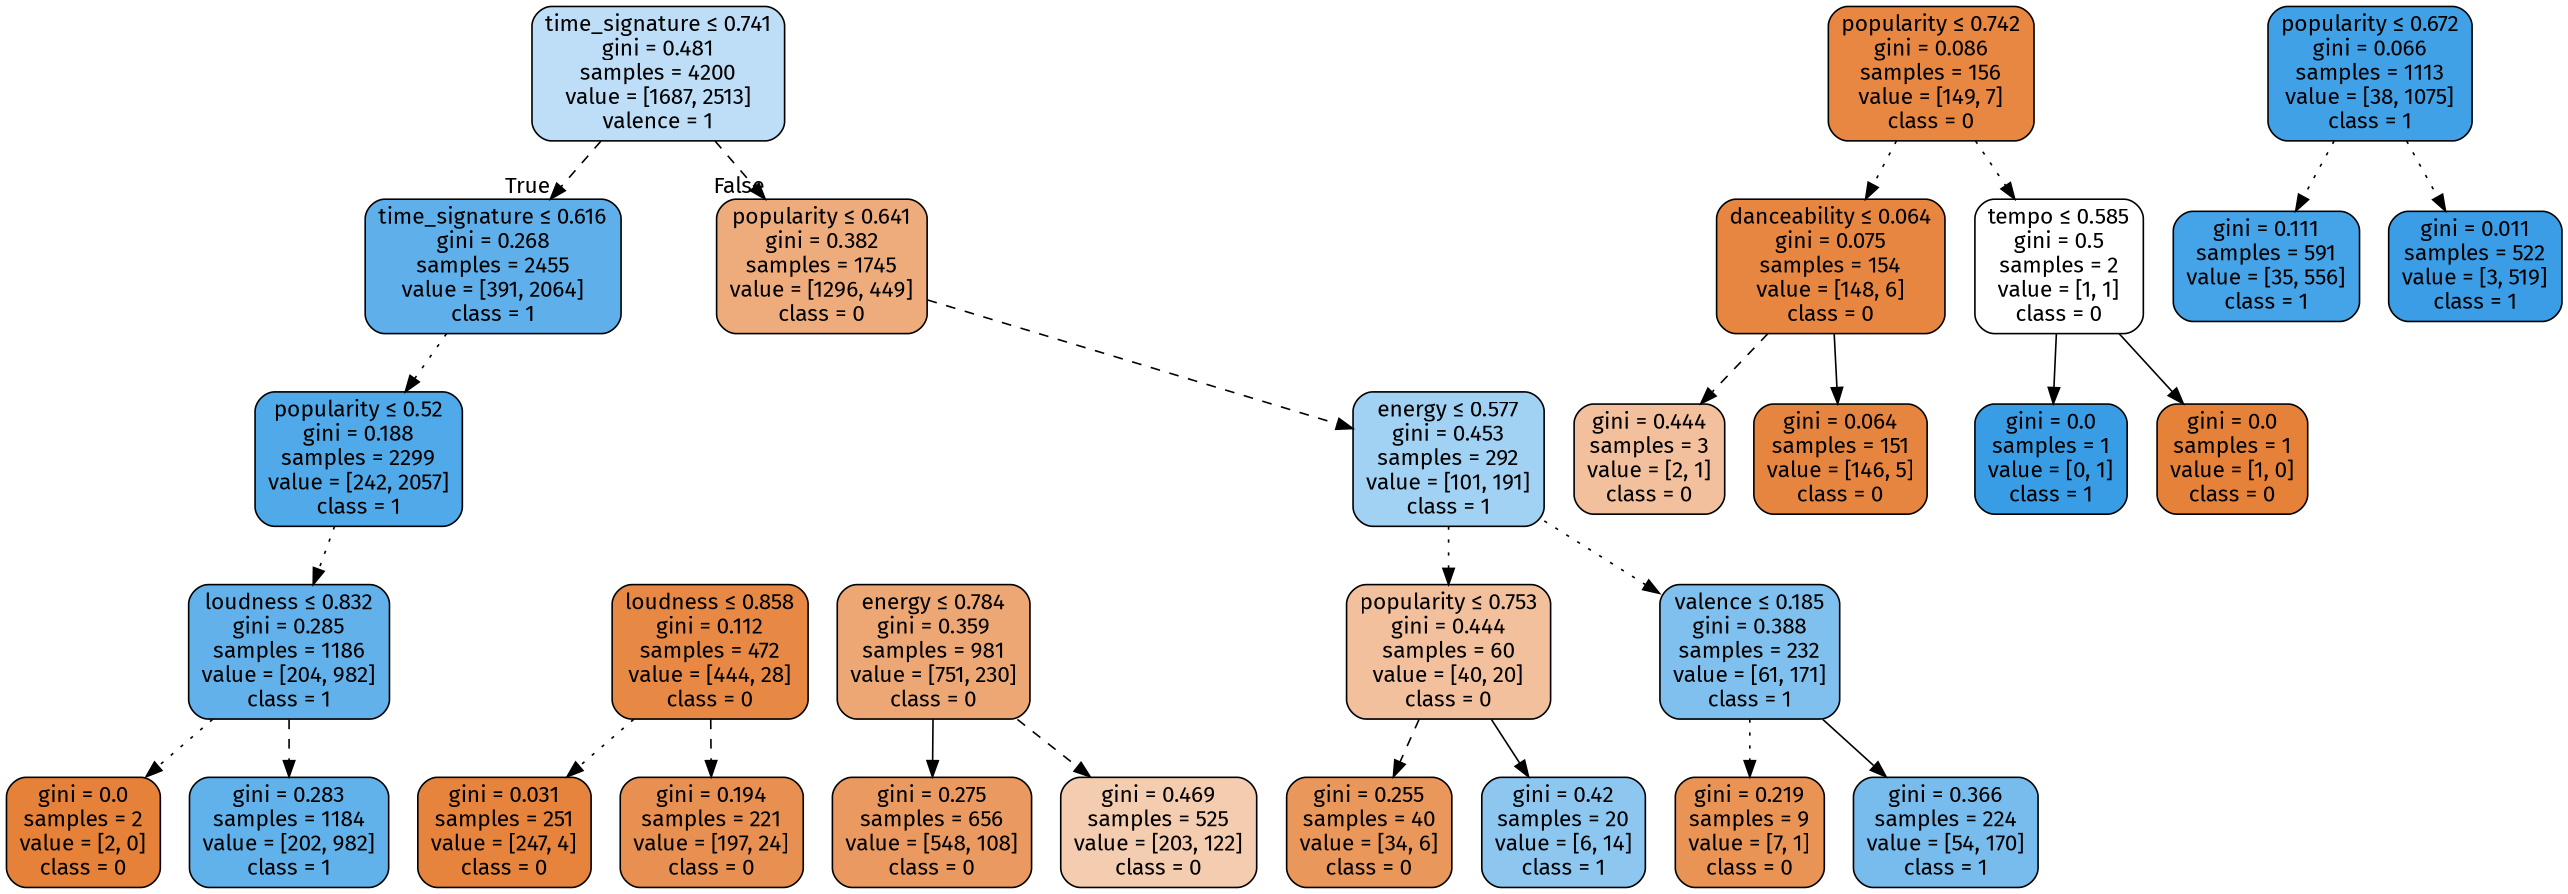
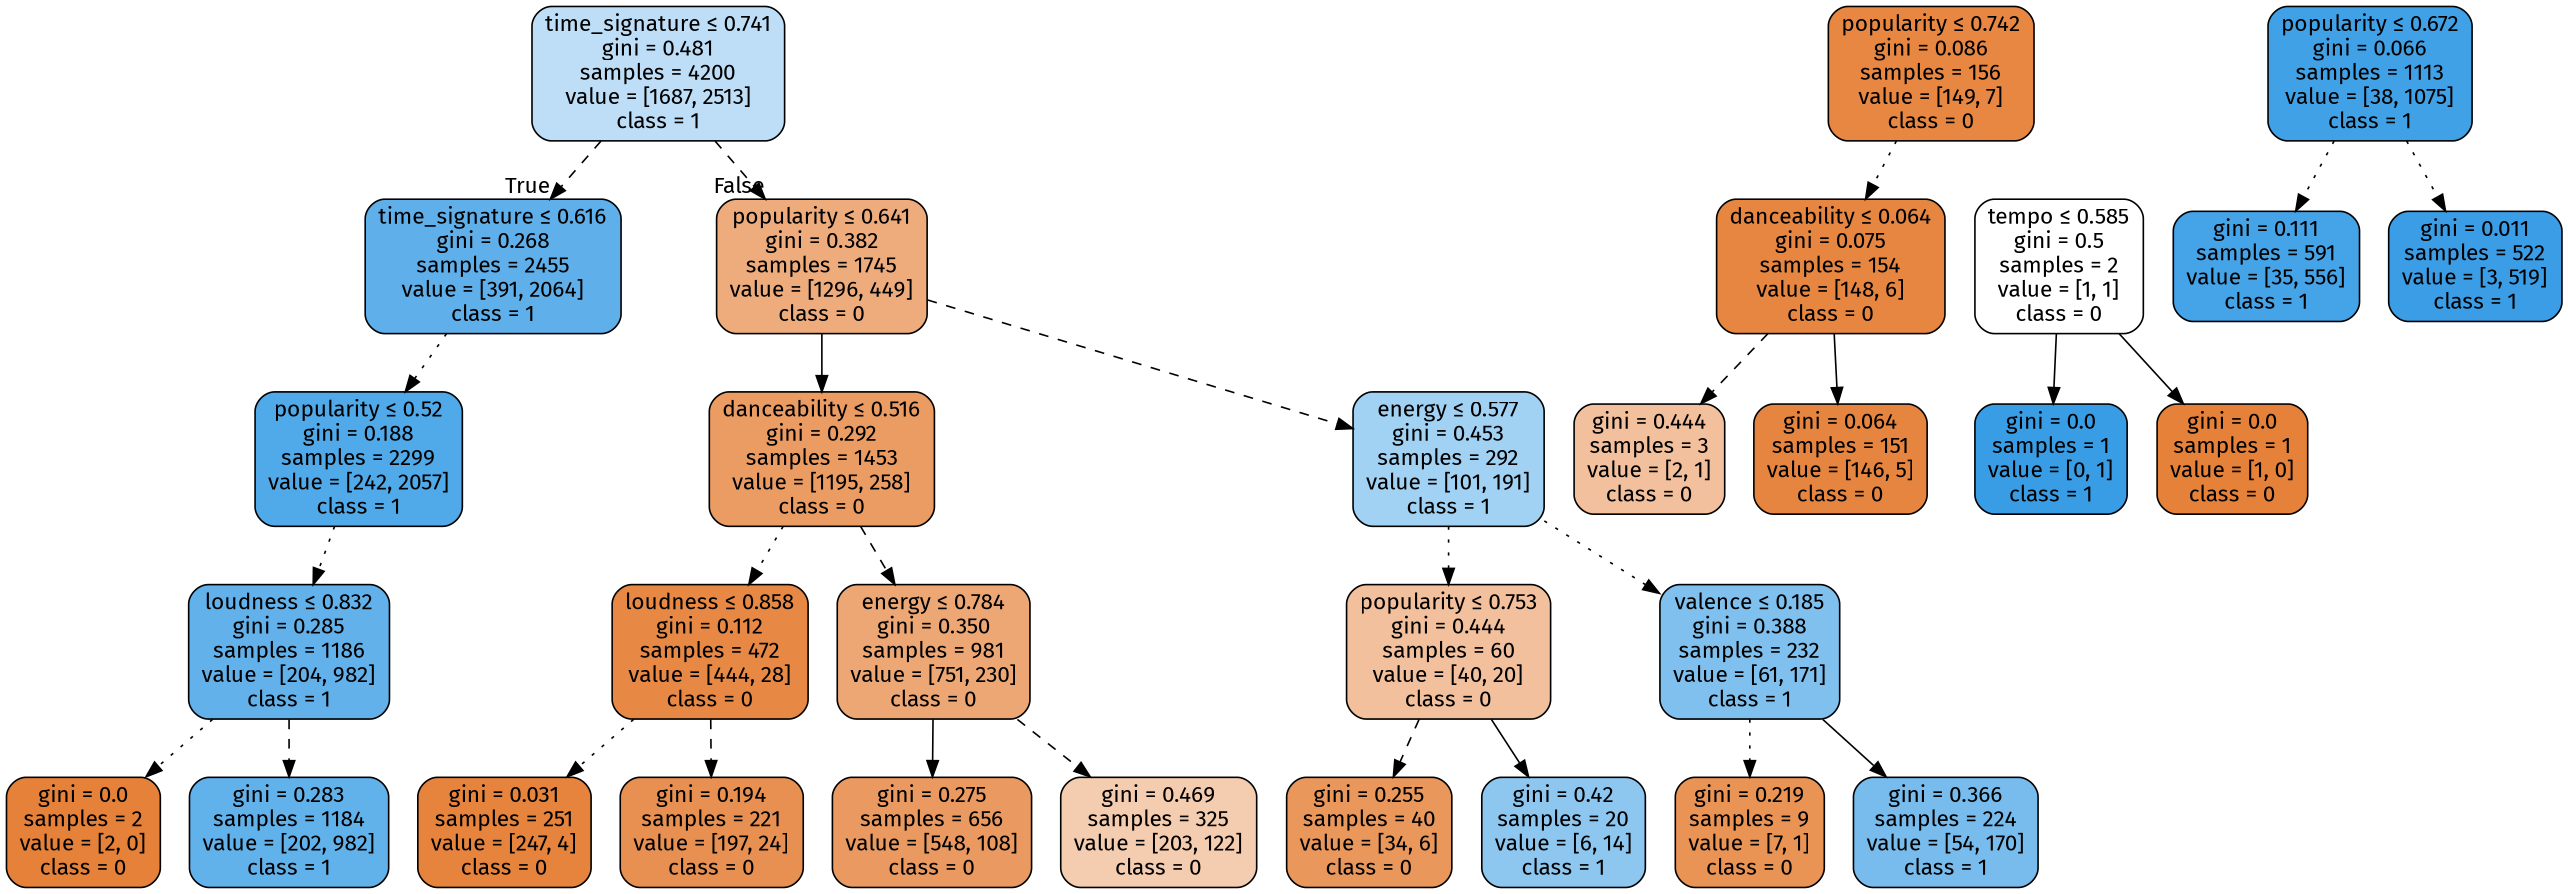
node "time_signature ≤ 0.741": text "valence = 1" -> "class = 1"
edge "popularity ≤ 0.742" -> "tempo ≤ 0.585": removed
node "danceability ≤ 0.516": added
node "energy ≤ 0.784": text "gini = 0.359" -> "gini = 0.350"
node "gini = 0.469": text "samples = 525" -> "samples = 325"
